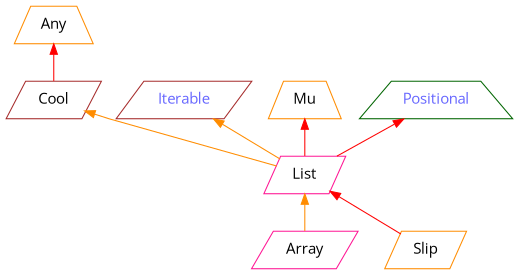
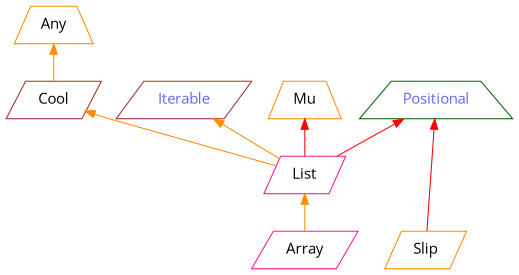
edge "Cool" -> "Any": color red -> darkorange
edge "Slip" -> "List": now "Slip" -> "Positional"
